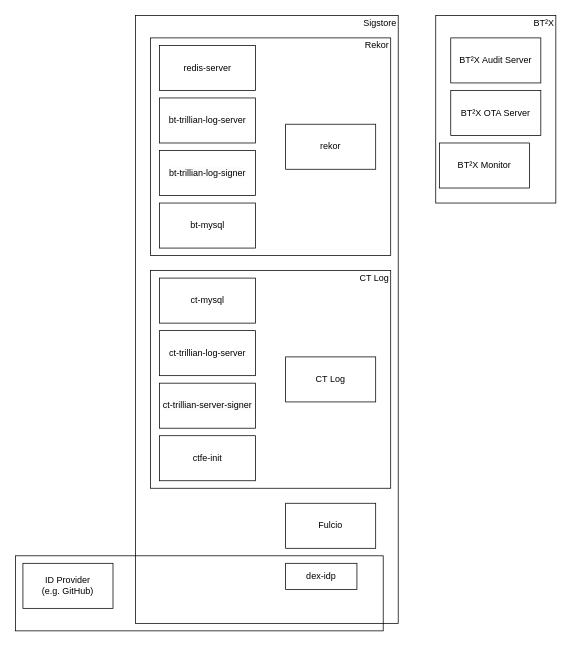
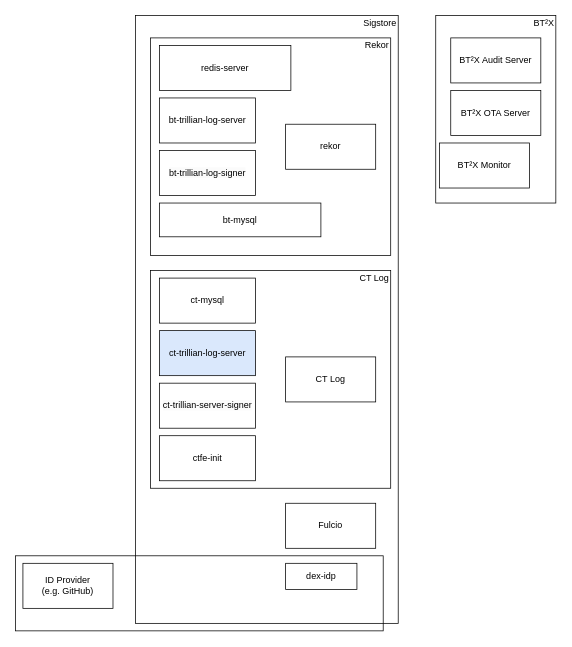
node "redis-server": size 96x45 -> 131x45
node "bt-mysql": size 96x45 -> 161x34
node "ct-trillian-log-server": fillcolor #ffffff -> #dae8fc
